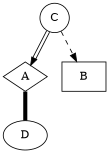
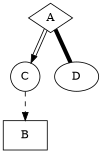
edge "C" -> "A": reversed
